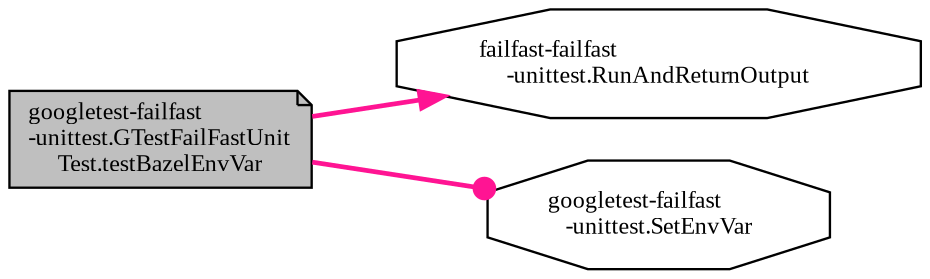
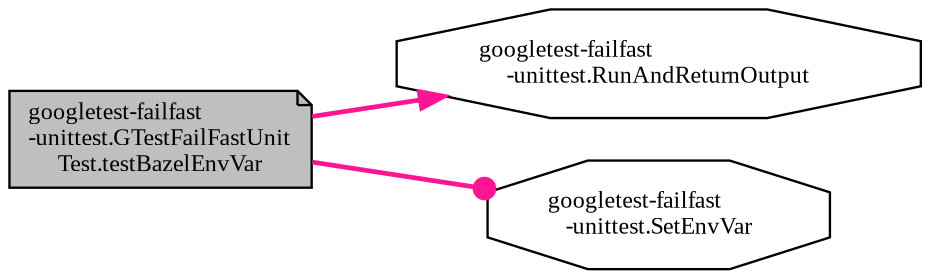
node "failfast-failfast -unittest.RunAndReturnOutput": label "failfast-failfast -unittest.RunAndReturnOutput" -> "googletest-failfast -unittest.RunAndReturnOutput"
